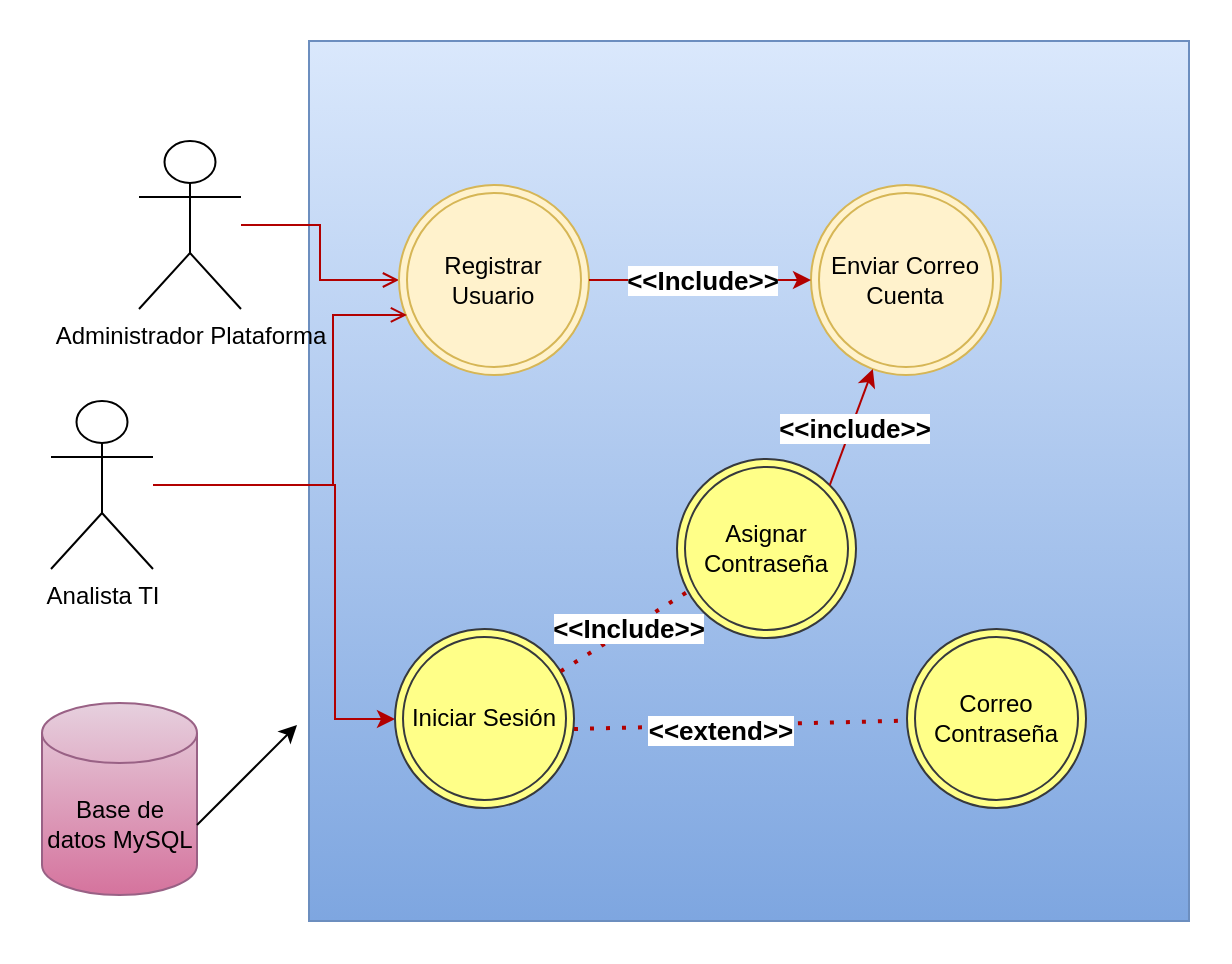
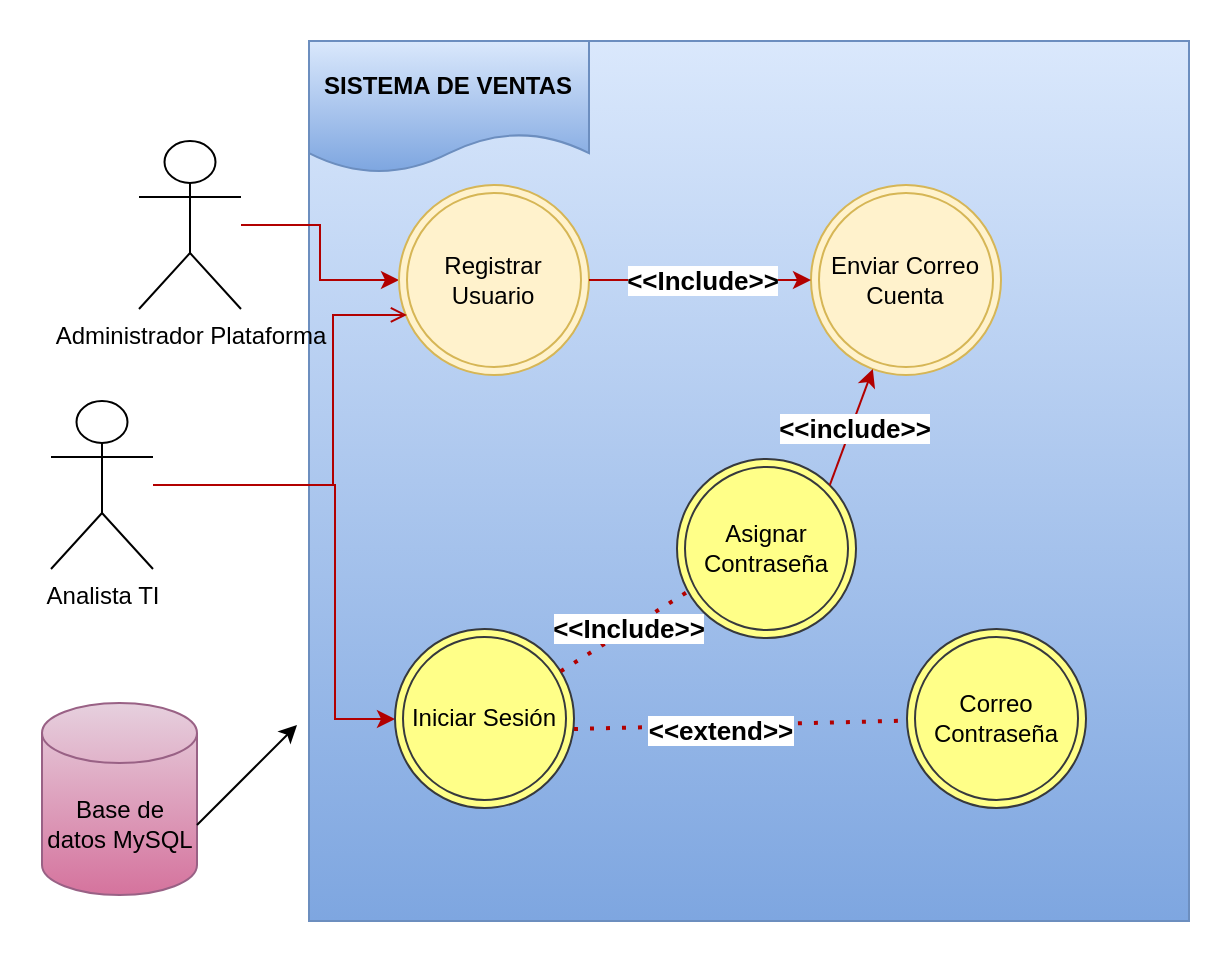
node "SISTEMA DE VENTAS": added
edge "Administrador Plataforma" -> "Registrar Usuario": arrowhead open -> classic
